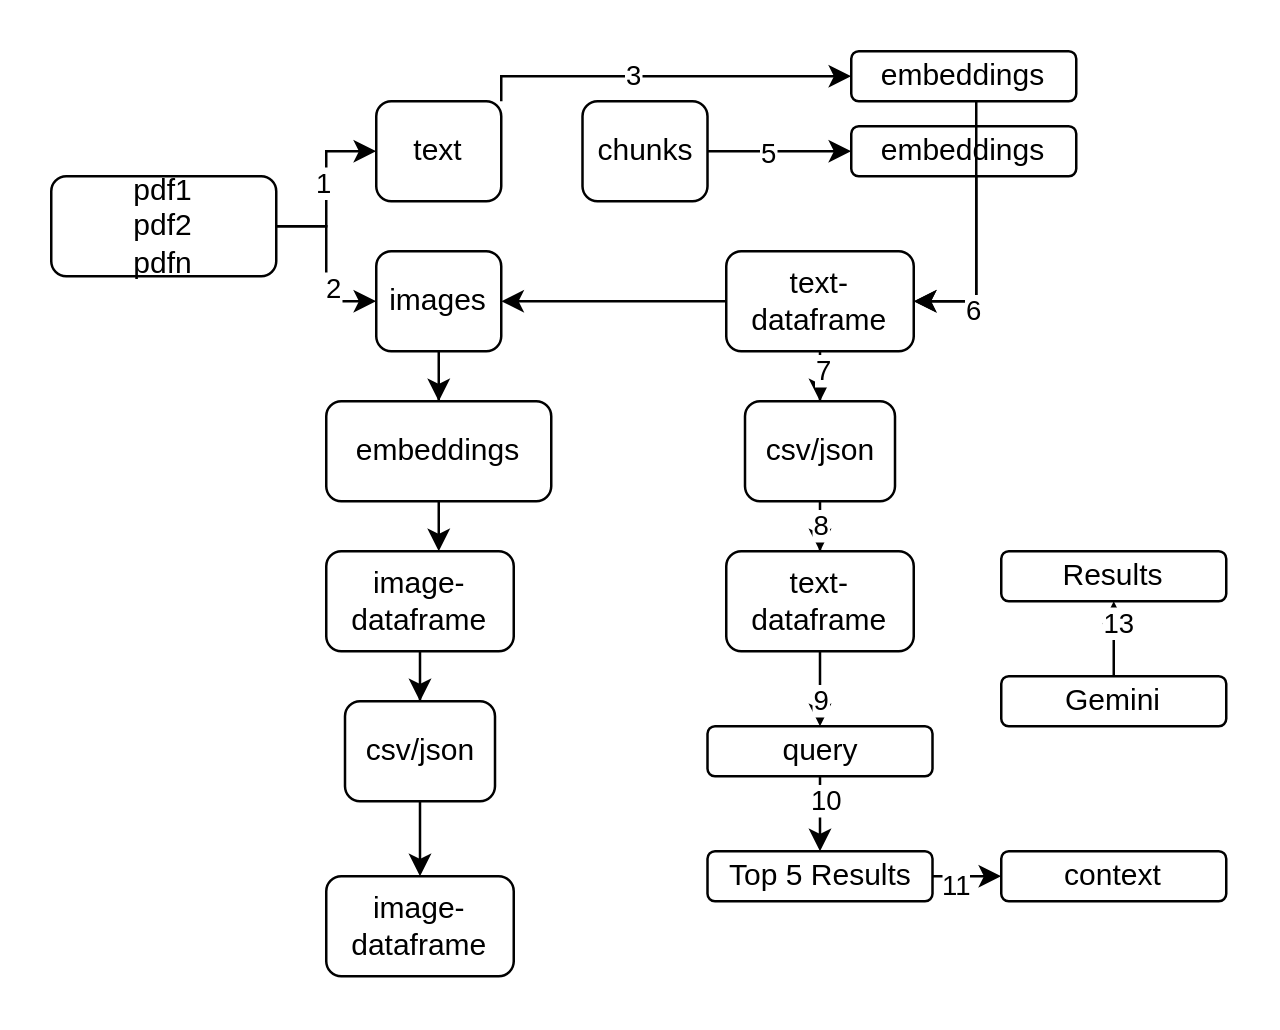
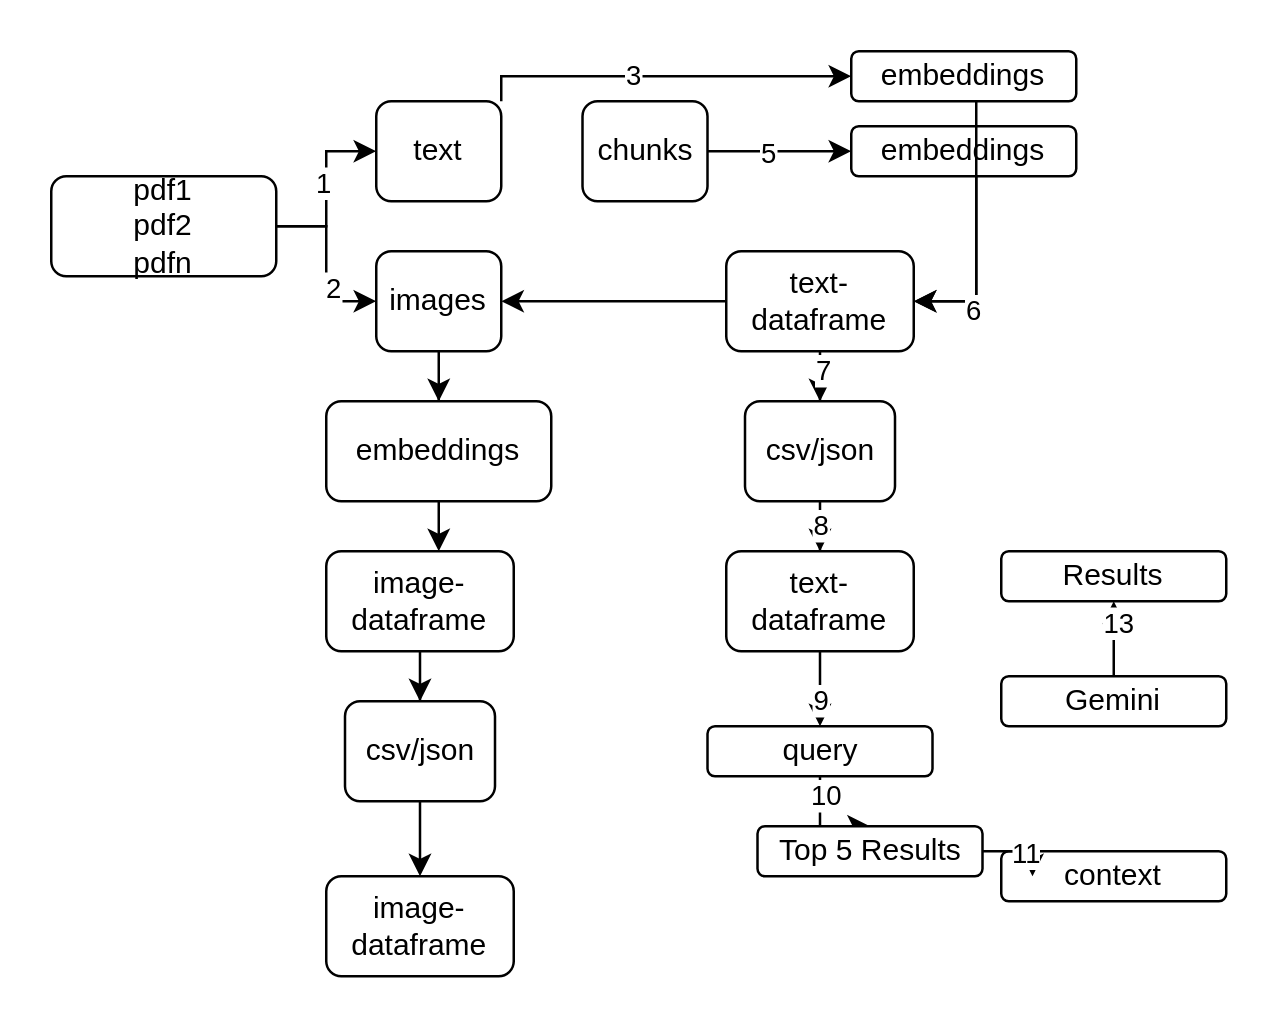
node "Top 5 Results": moved (820, 876) -> (870, 851)
